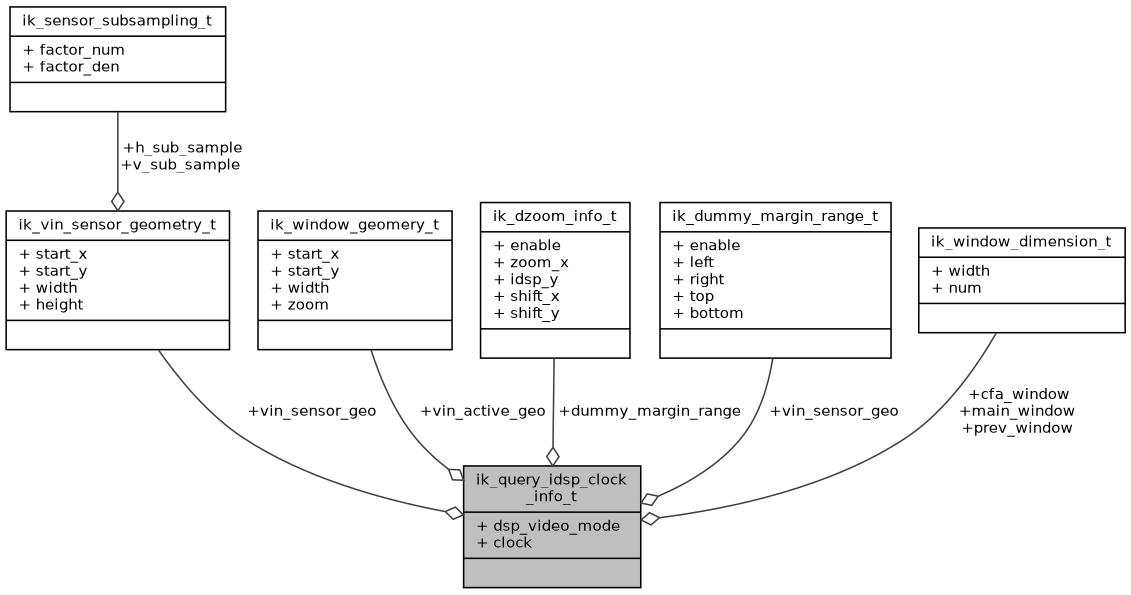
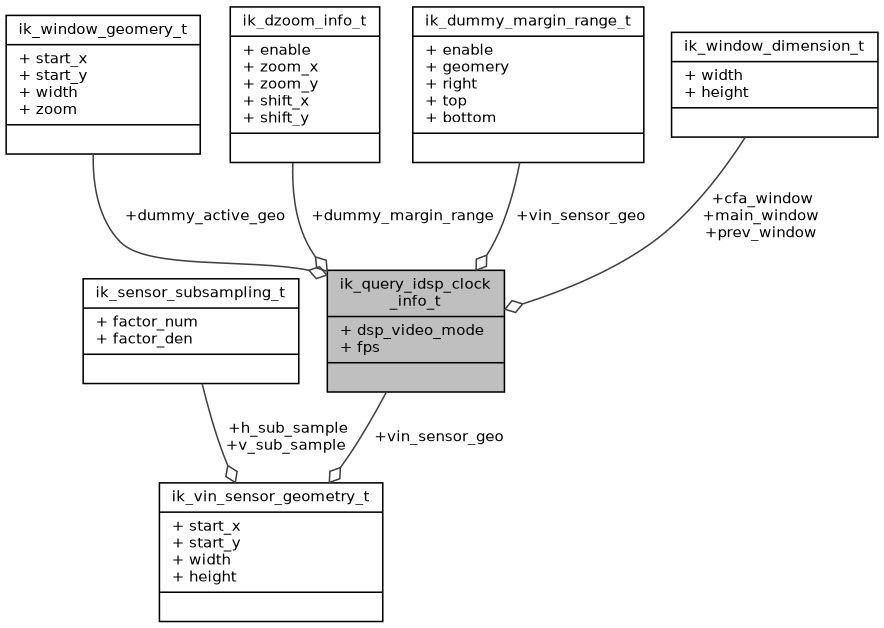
node "ik_dummy_margin_range_t": text "+ left" -> "+ geomery"
node "ik_dzoom_info_t": text "+ idsp_y" -> "+ zoom_y"
node "ik_window_dimension_t": text "+ num" -> "+ height"
edge "ik_window_geomery_t" -> "ik_query_idsp_clock": label " +vin_active_geo" -> " +dummy_active_geo"
edge "ik_vin_sensor_geometry_t" -> "ik_query_idsp_clock": reversed
node "ik_query_idsp_clock": text "+ clock" -> "+ fps"
